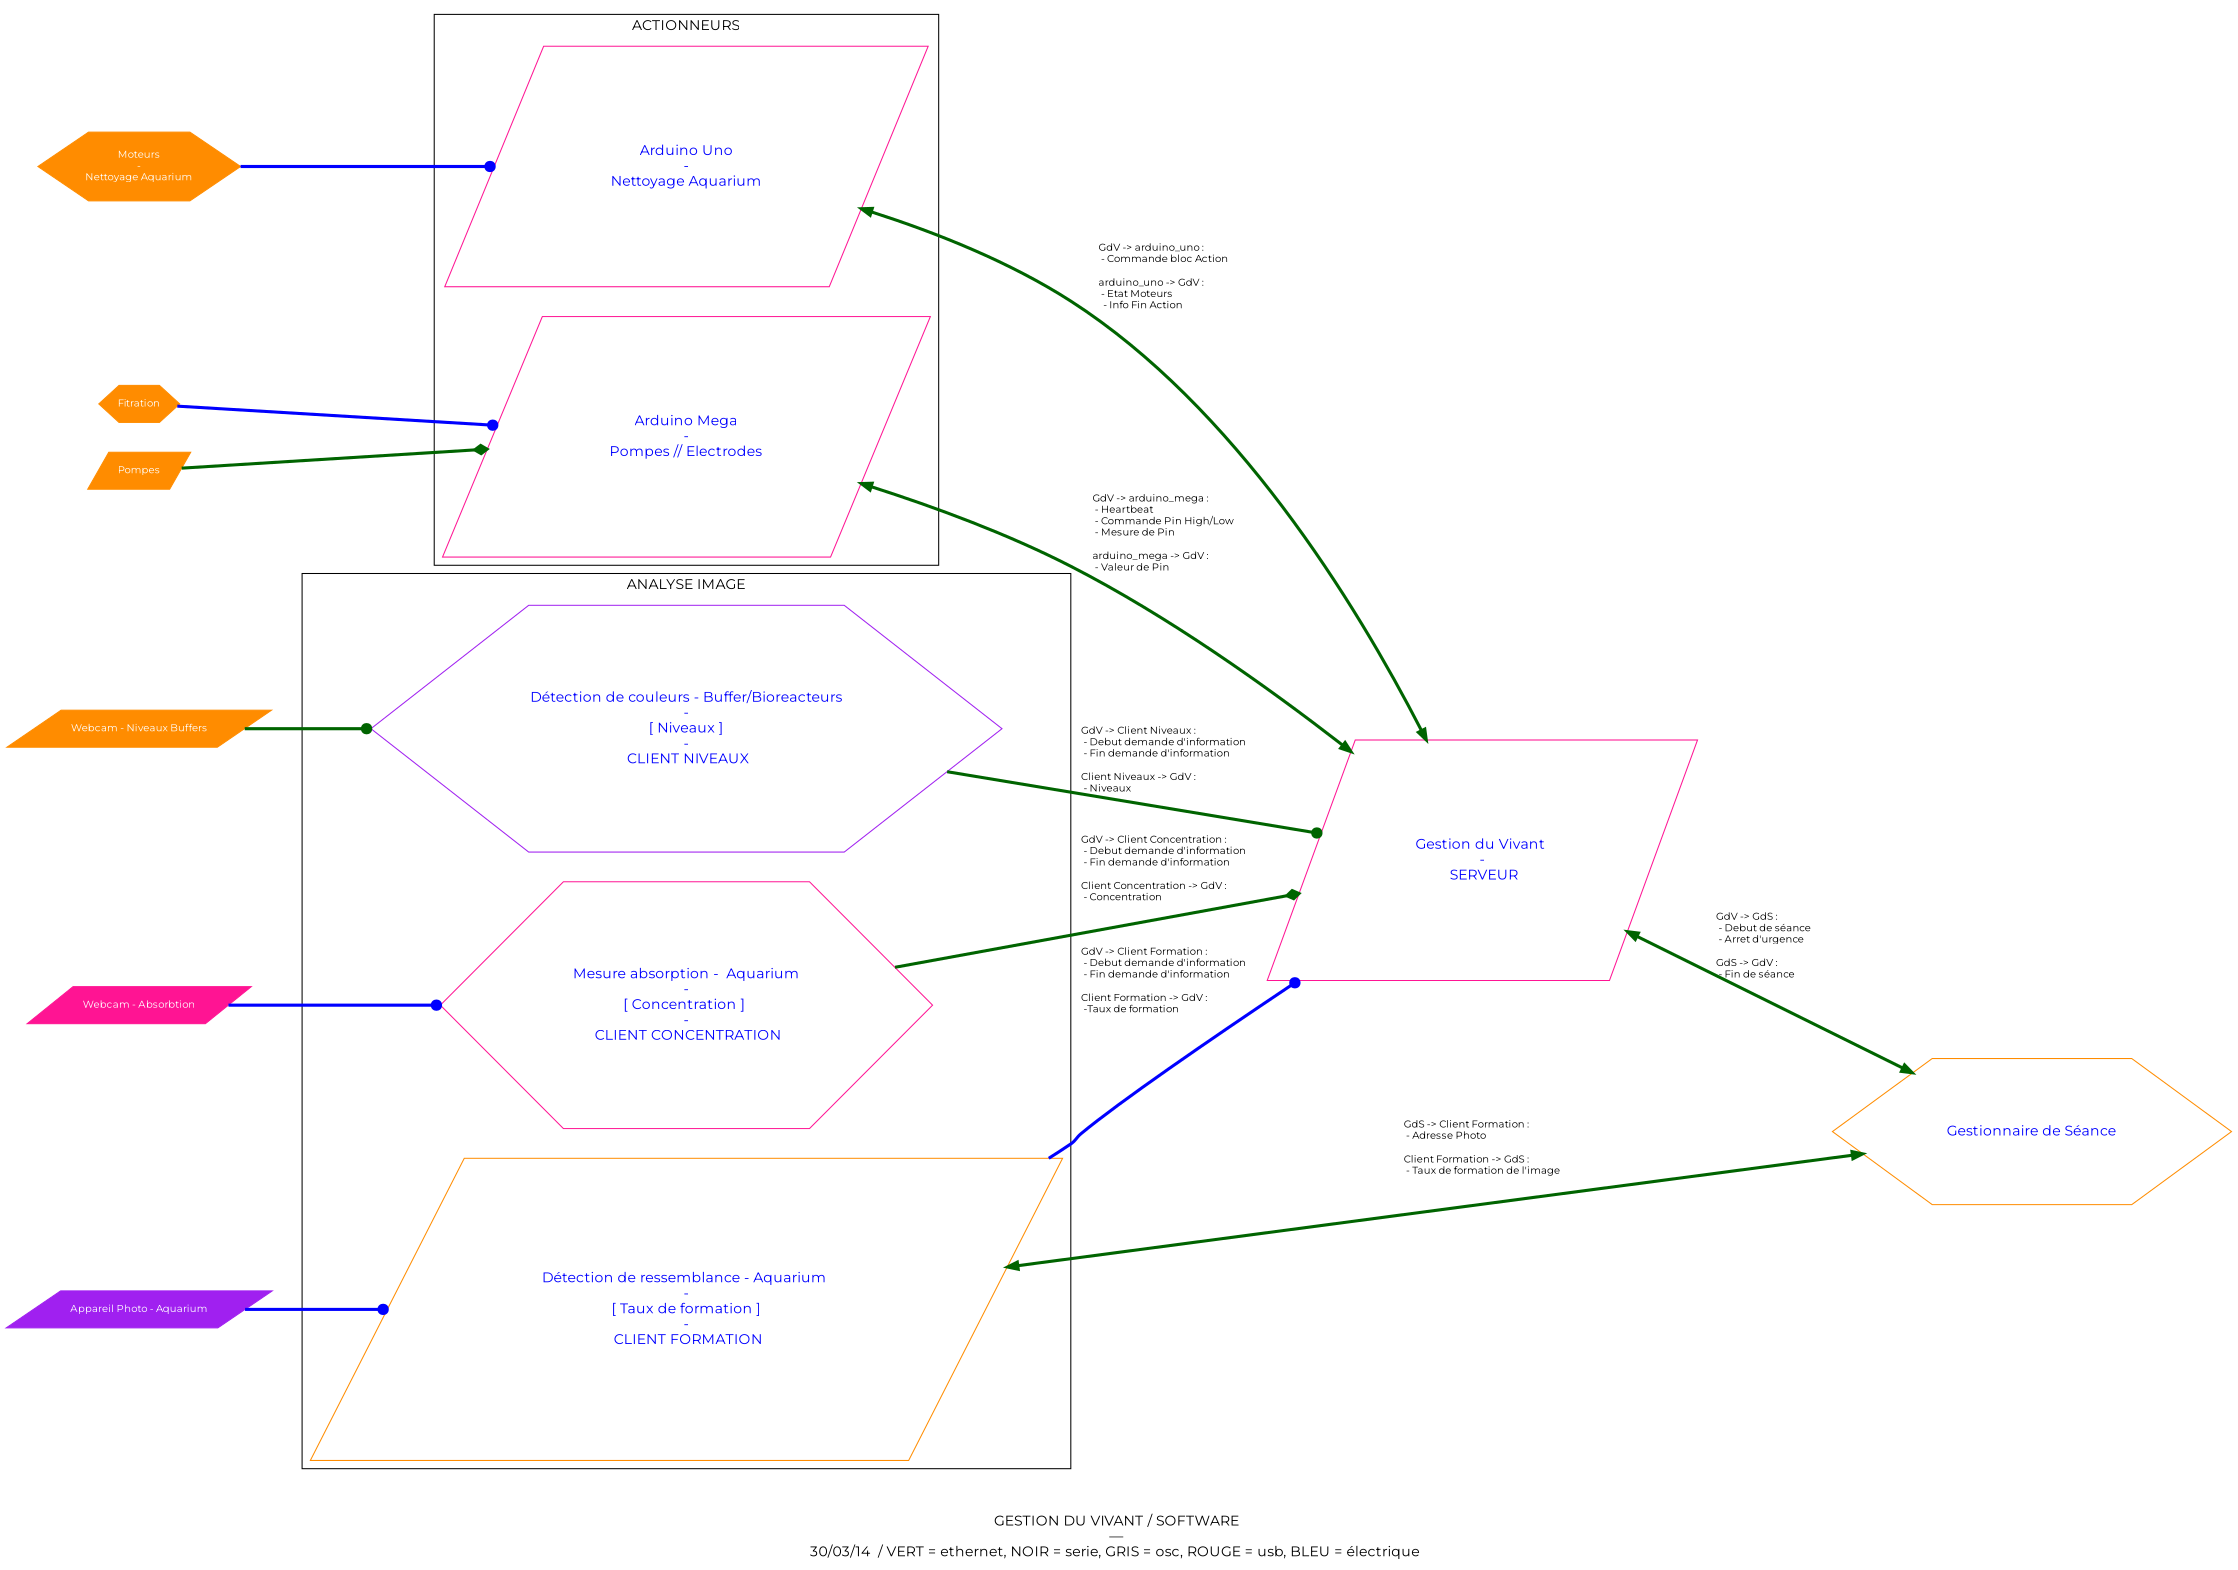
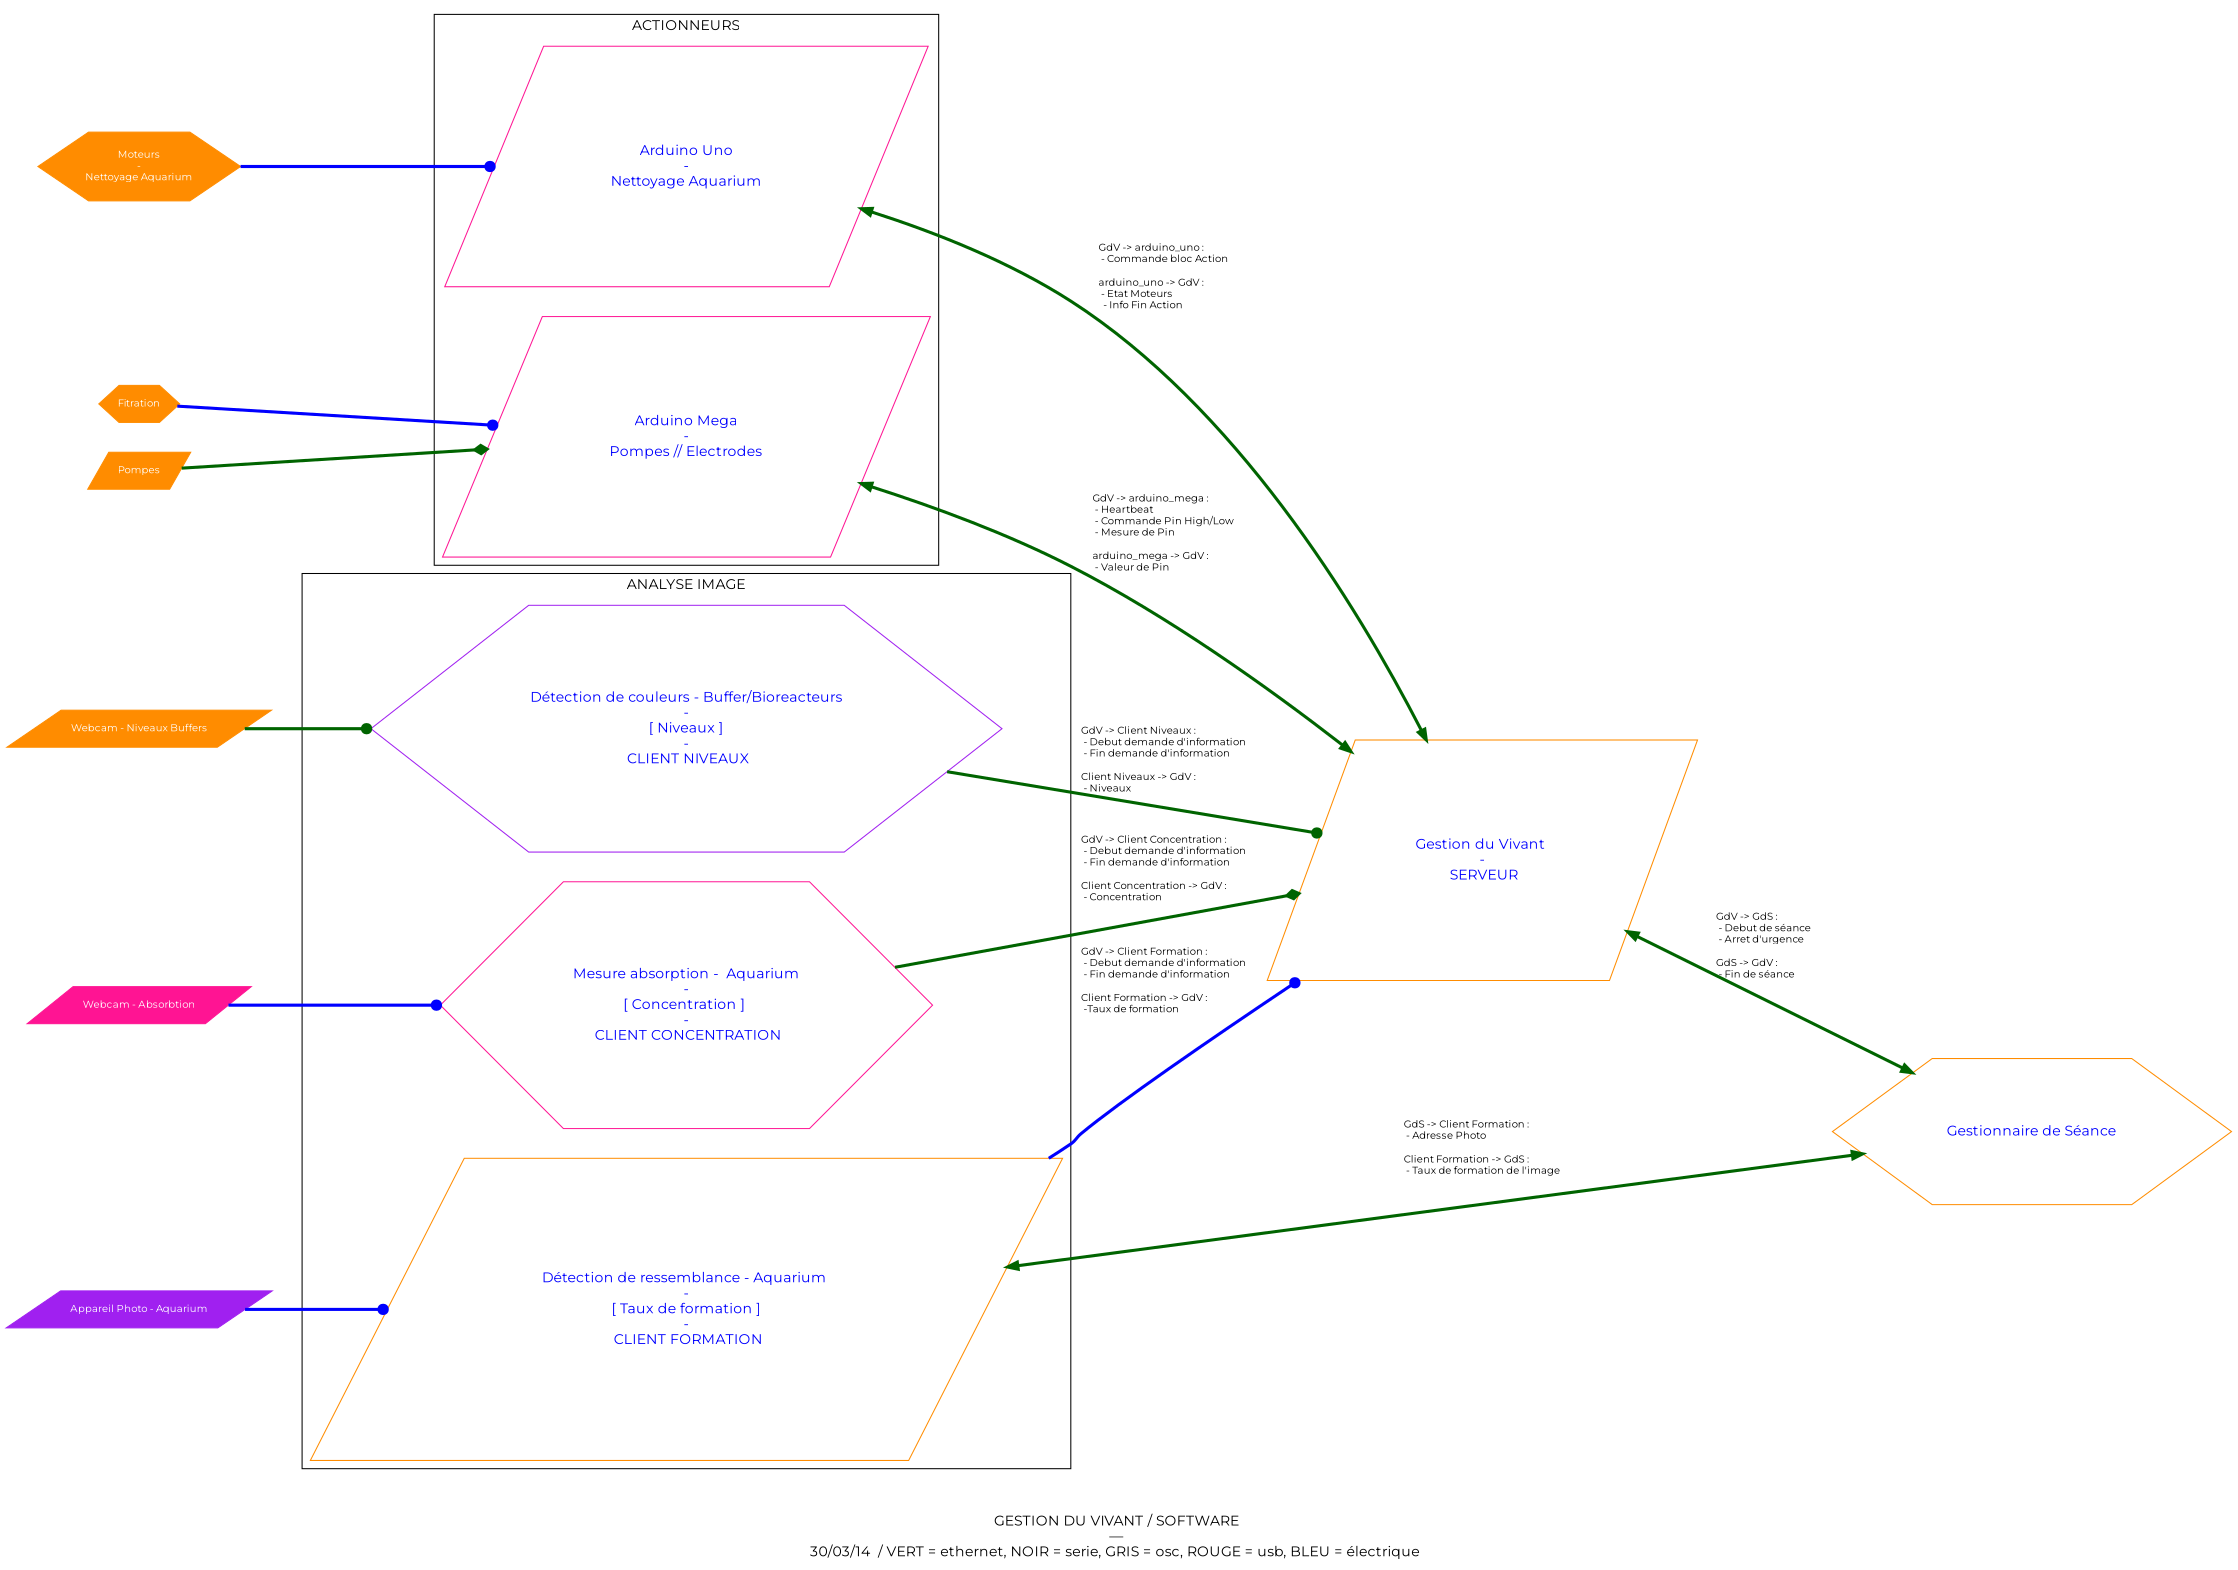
node "Gestion du Vivant - SERVEUR": color deeppink -> darkorange
